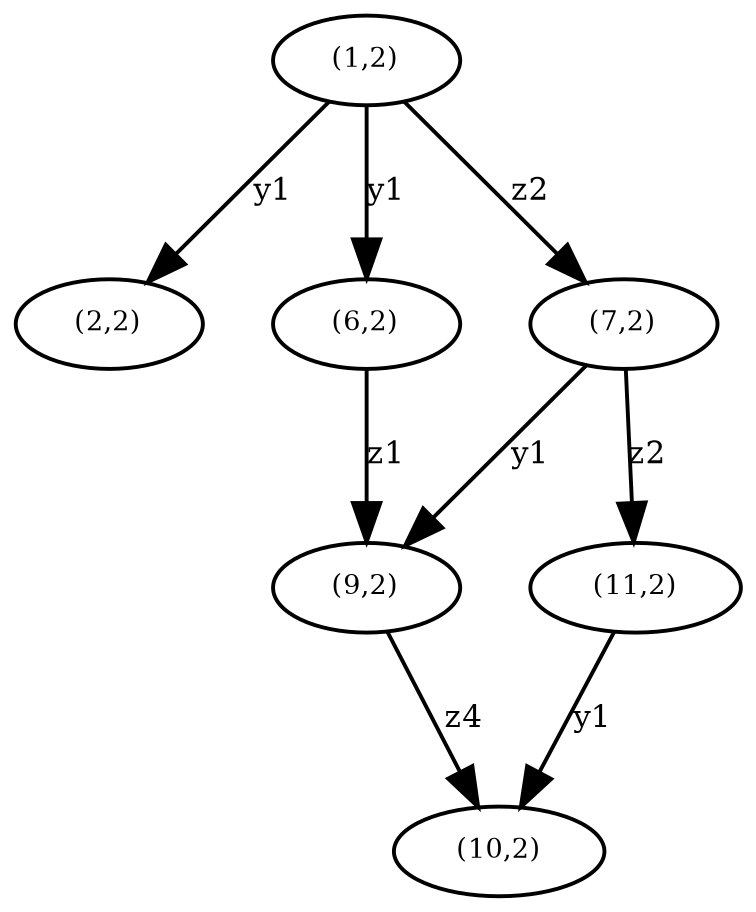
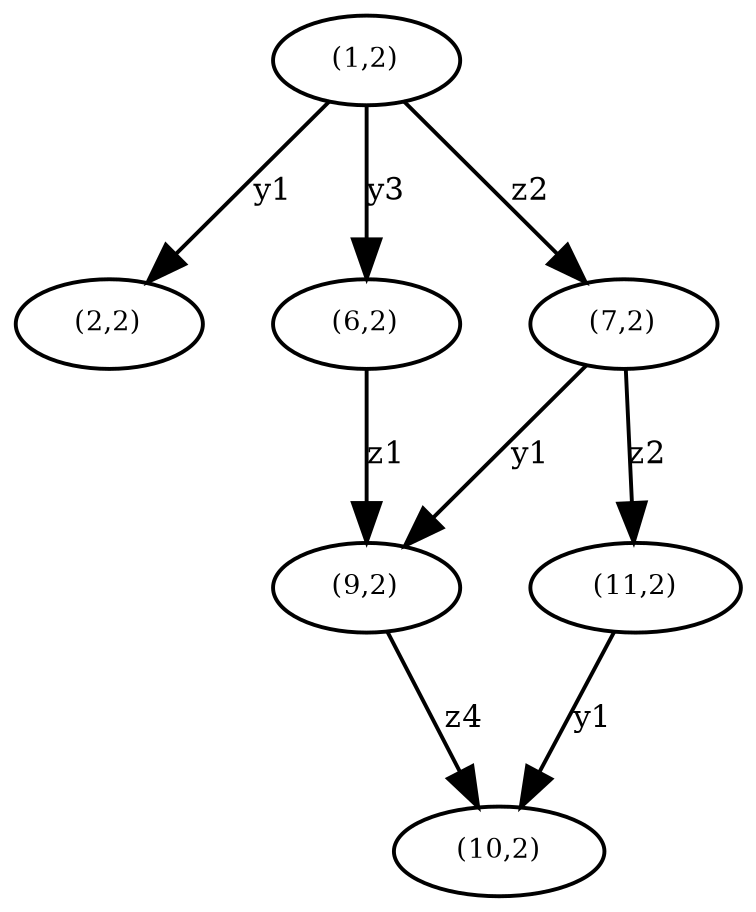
edge "(1,2)" -> "(6,2)": label "y1" -> "y3"
